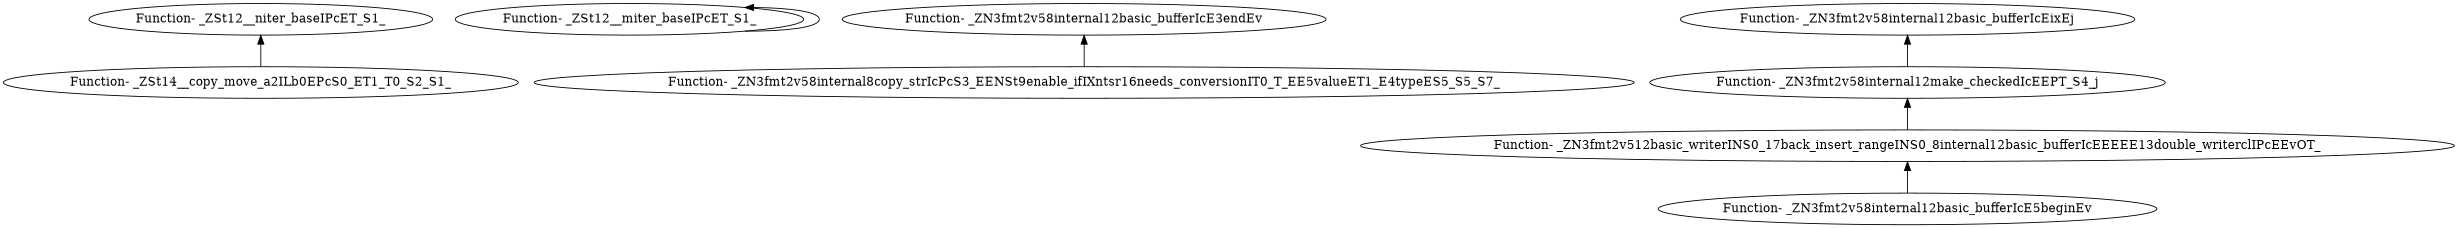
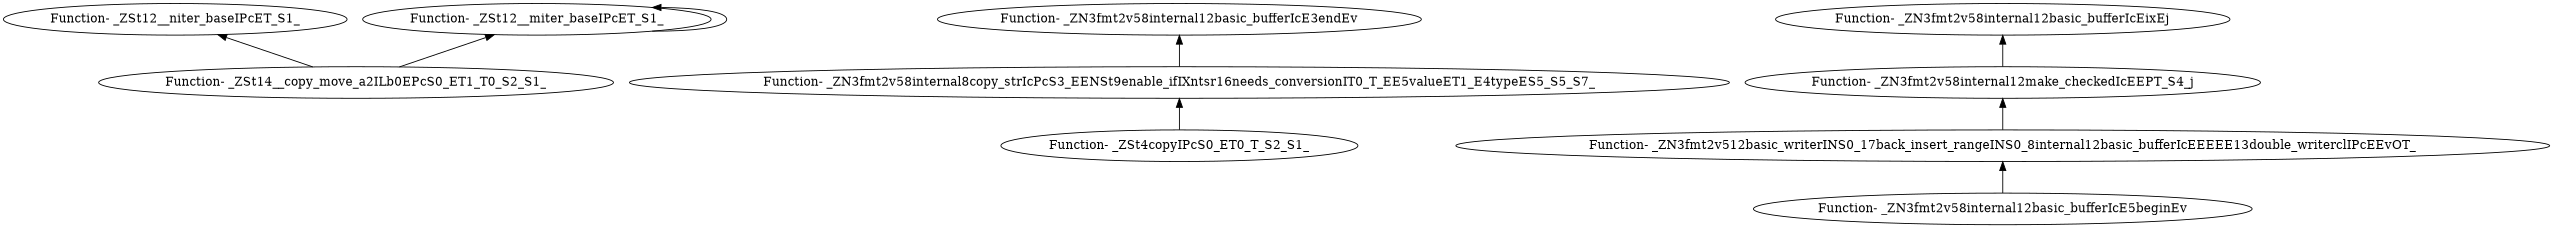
edge "Function- _ZSt14__copy_move_a2ILb0EPcS0_ET1_T0_S2_S1_" -> "Function- _ZSt12__miter_baseIPcET_S1_": added
node "Function- _ZSt4copyIPcS0_ET0_T_S2_S1_": added
